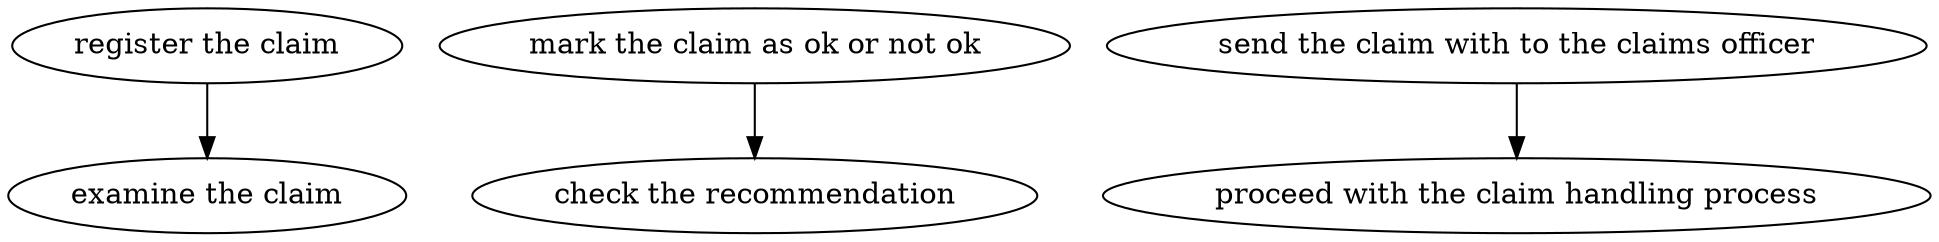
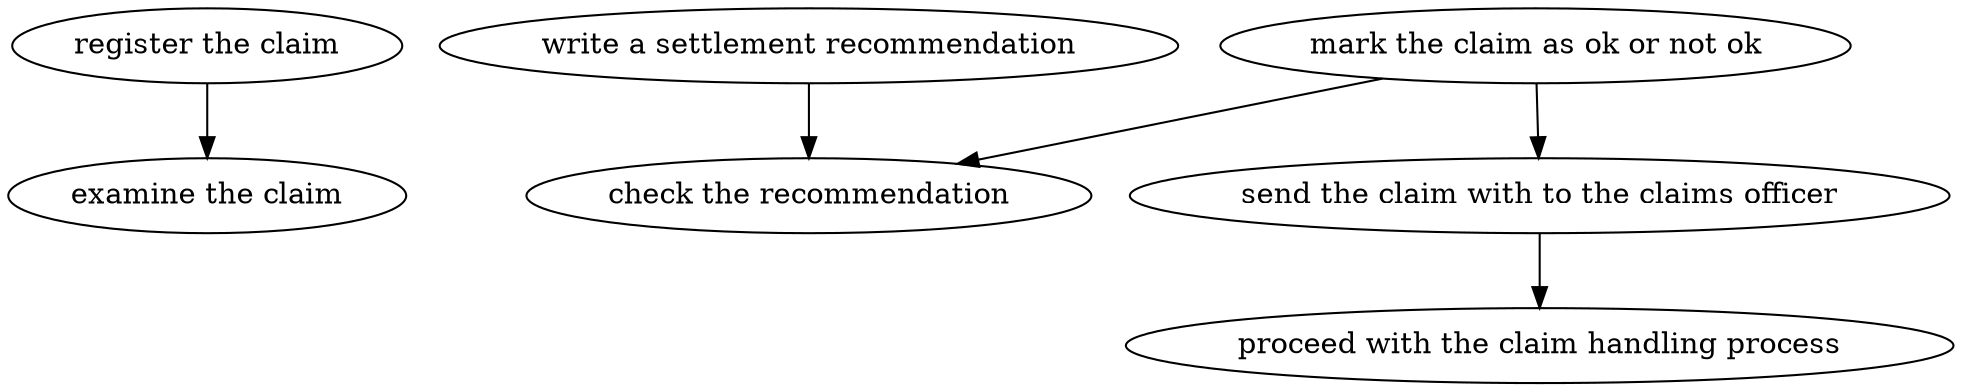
node "write a settlement recommendation": added
edge "mark the claim as ok or not ok" -> "send the claim with to the claims officer": added
